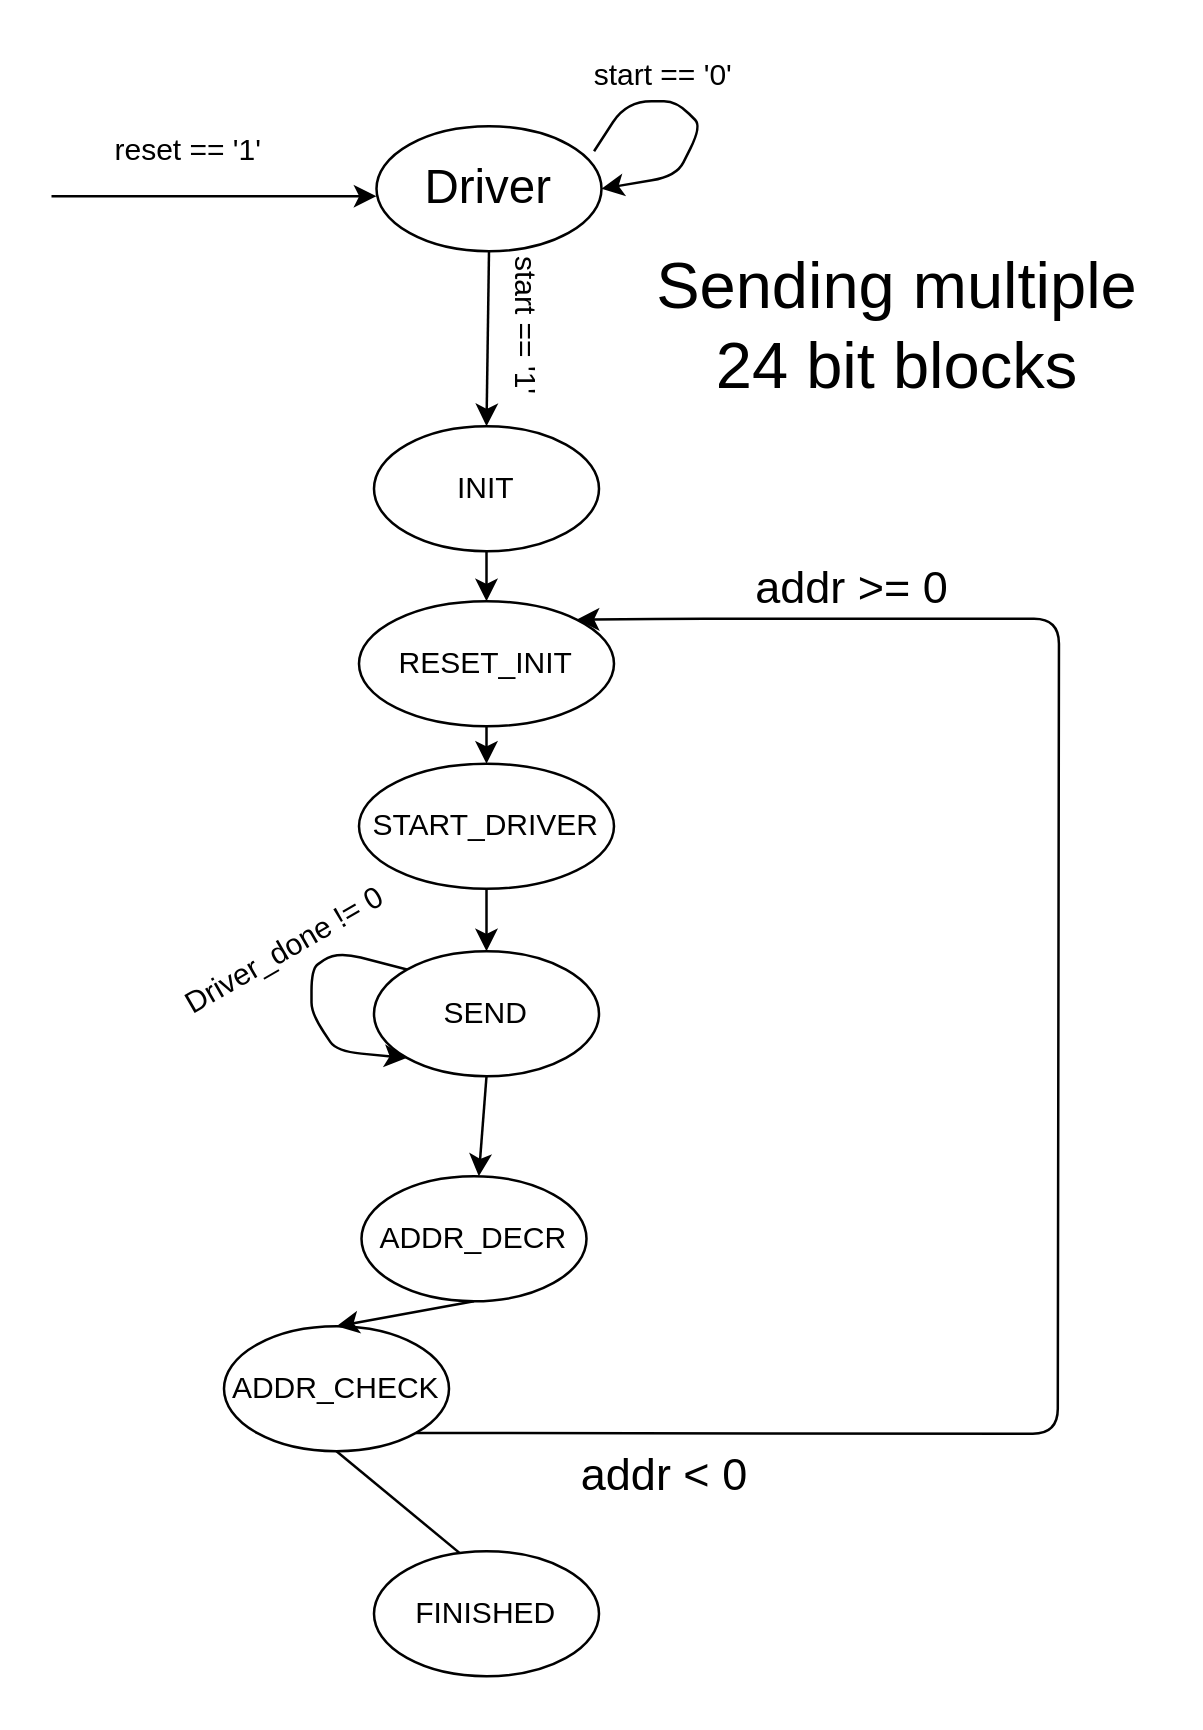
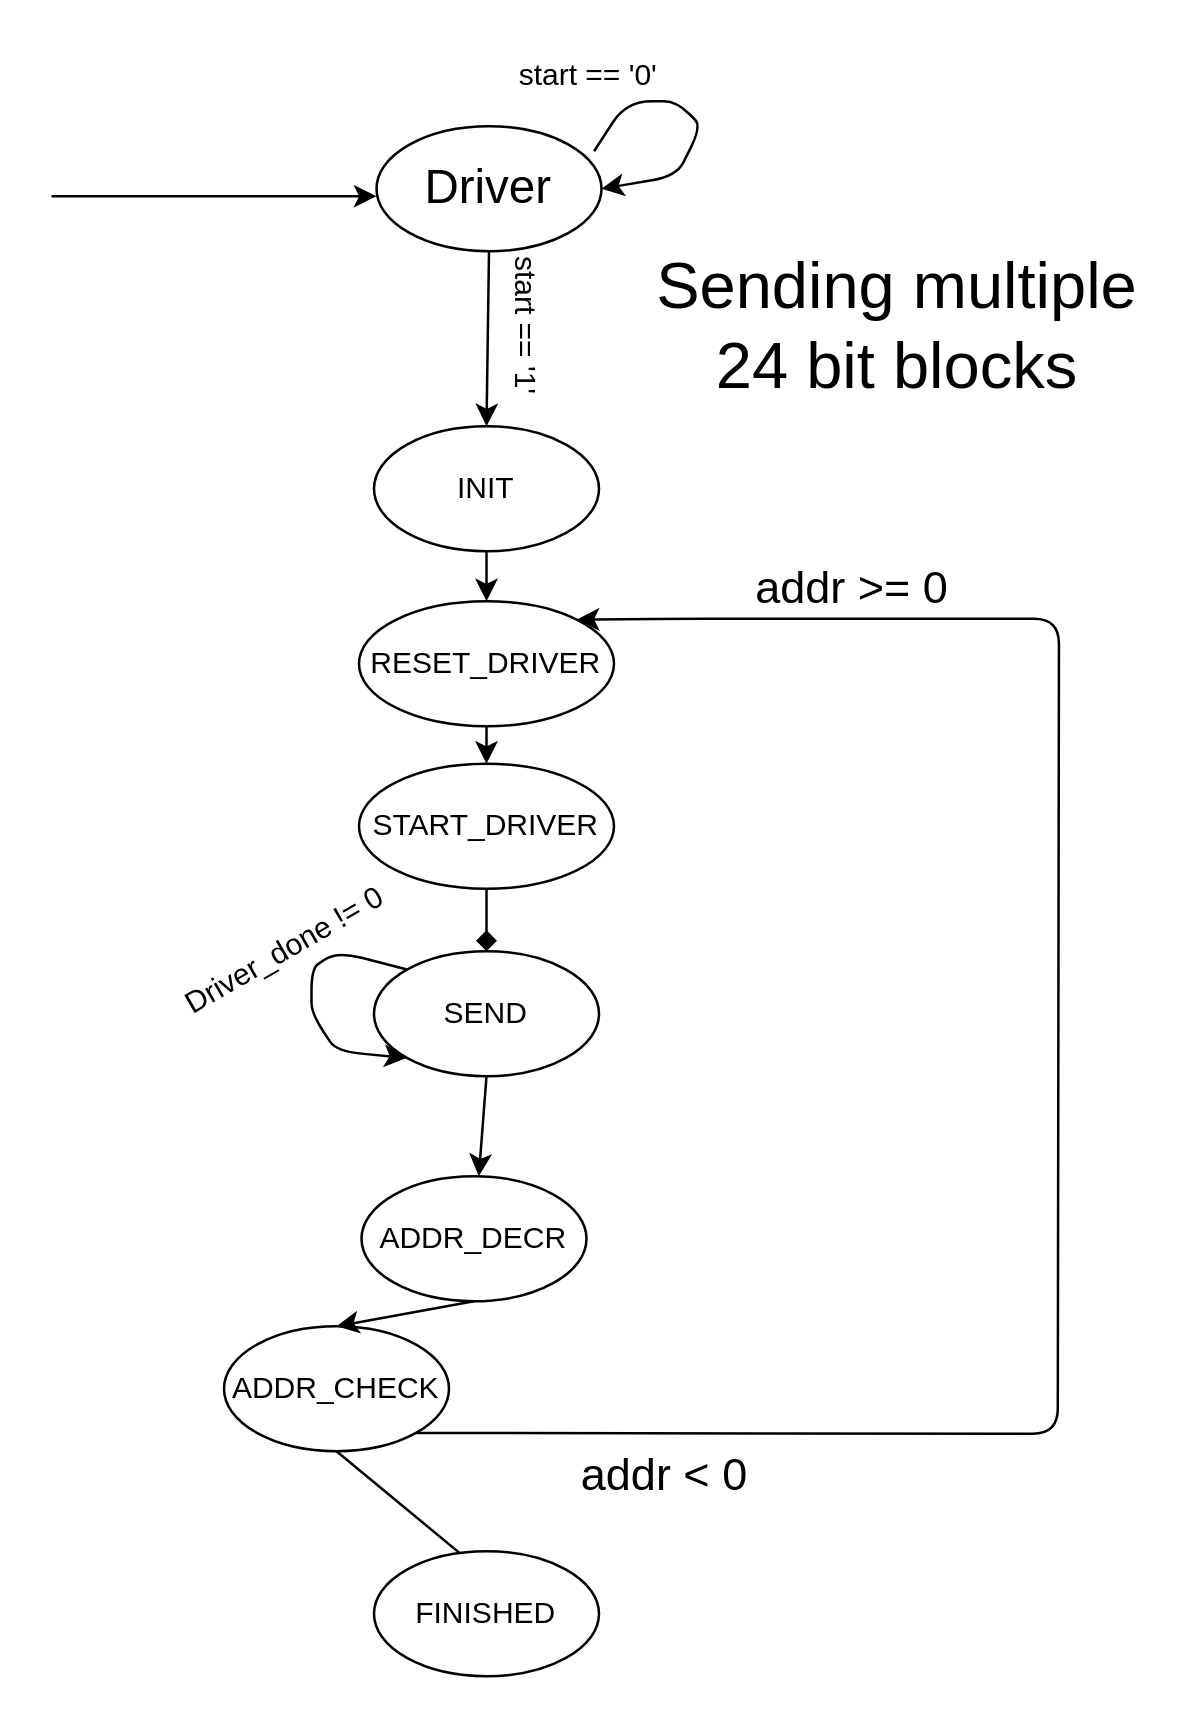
node "start == '0'": moved (664, 76) -> (589, 76)
node "reset == '1'": removed
node "RESET_INIT": label "RESET_INIT" -> "RESET_DRIVER"
edge "START_DRIVER" -> "SEND": arrowhead classic -> diamond
